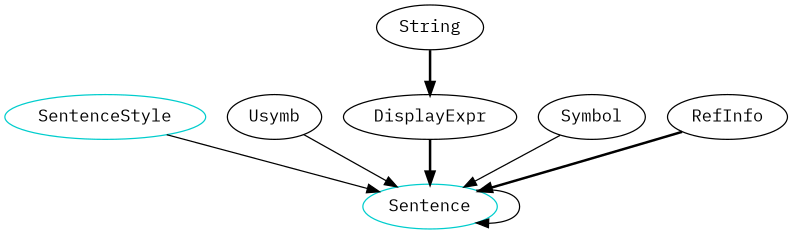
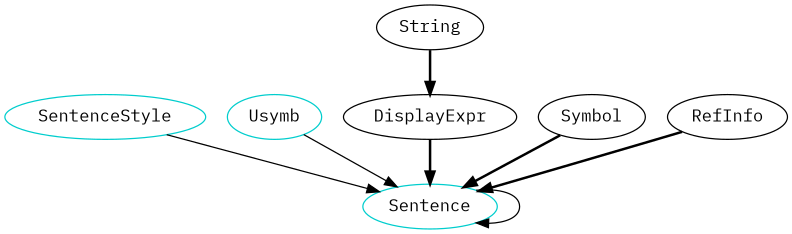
node "Usymb": color black -> cyan3
edge "Symbol" -> "Sentence": style solid -> bold
